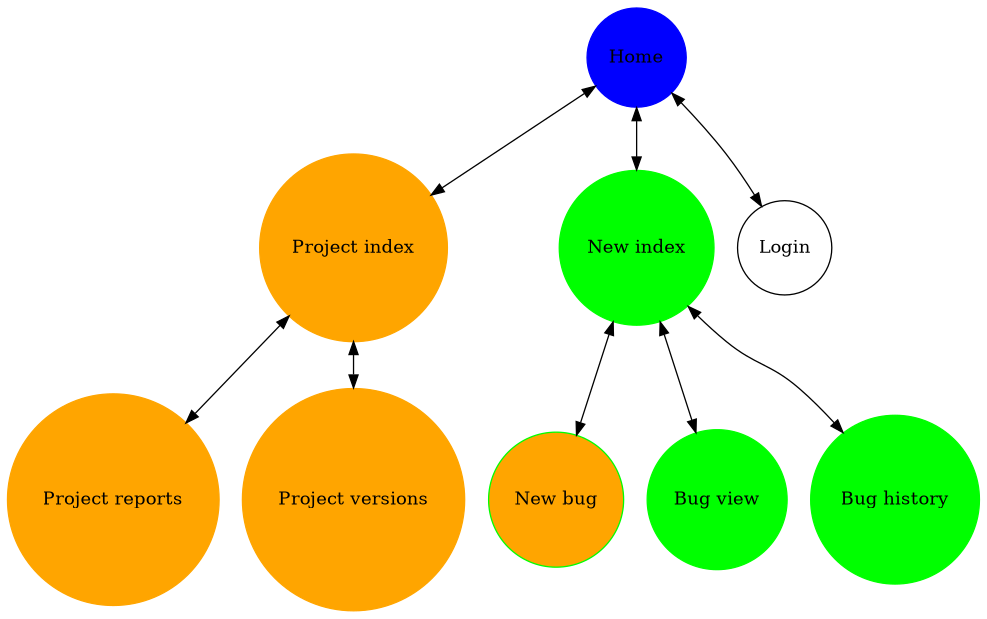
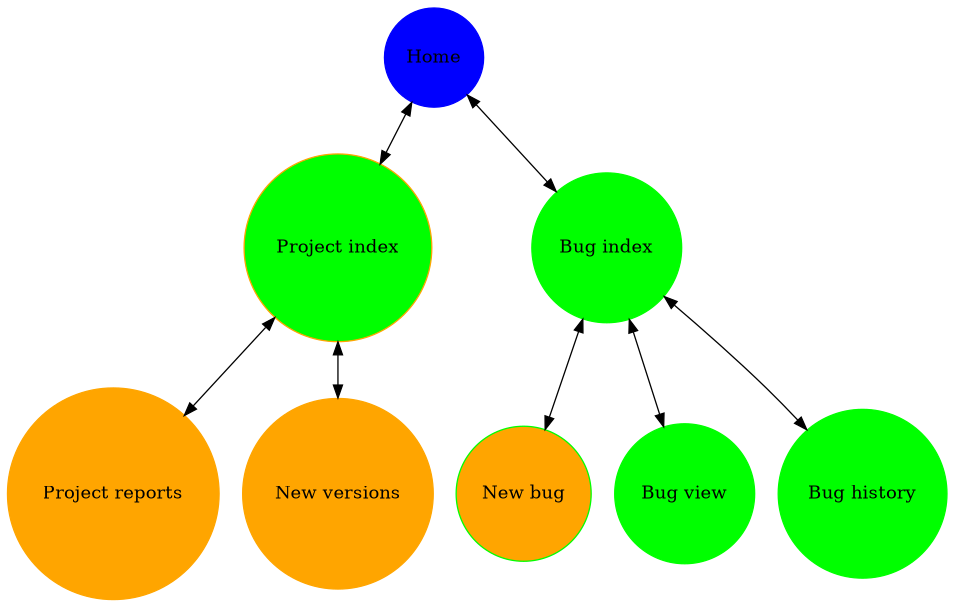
node "Project index": fillcolor orange -> green
node "New index": label "New index" -> "Bug index"
node "Login": removed
node "Project versions": label "Project versions" -> "New versions"
